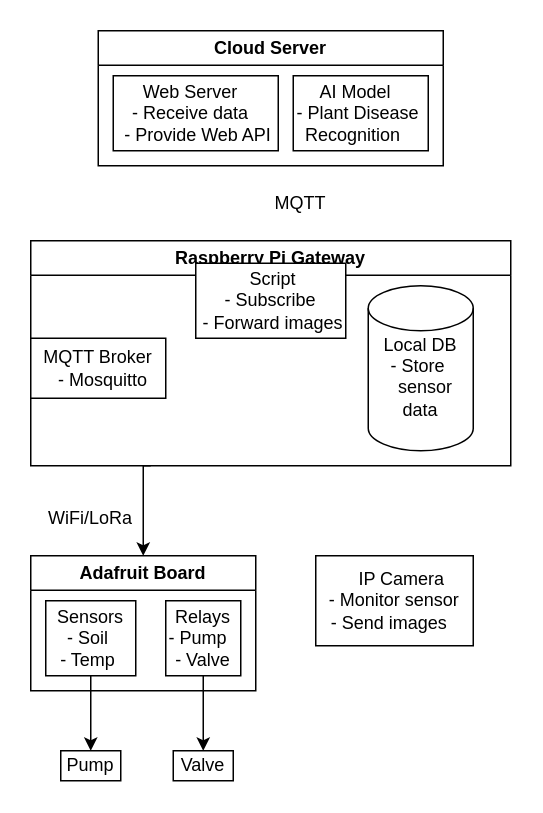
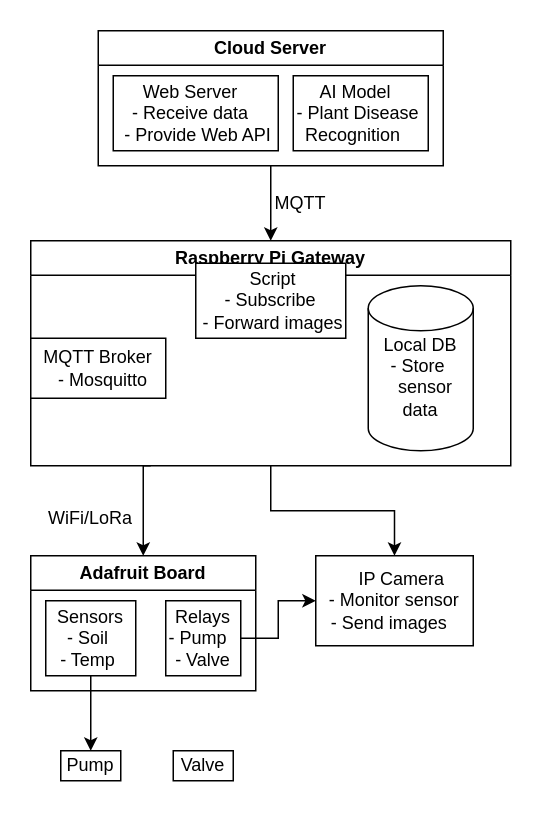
edge "Cloud Server" -> "Raspberry Pi Gateway": added
edge "Raspberry Pi Gateway" -> "IP Camera - Monitor sensor - Send images": added
edge "Relays - Pump - Valve" -> "Valve": now "Relays - Pump - Valve" -> "IP Camera - Monitor sensor - Send images"
